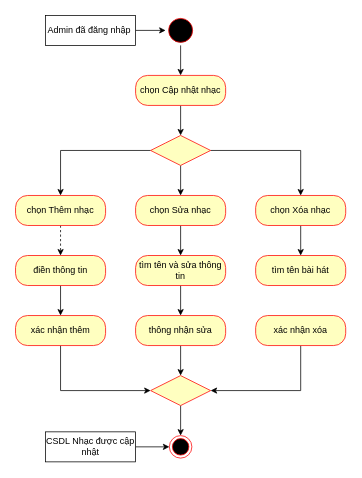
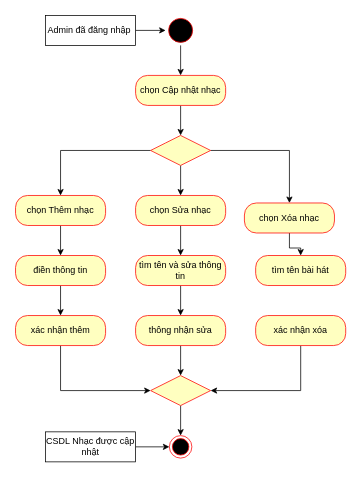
node "chọn Xóa nhạc": moved (300, 210) -> (289, 218)
edge "chọn Thêm nhạc" -> "điền thông tin": style dashed -> solid
